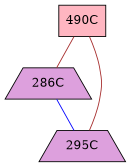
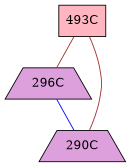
node "490C": label "490C" -> "493C"
node "286C": label "286C" -> "296C"
node "295C": label "295C" -> "290C"
